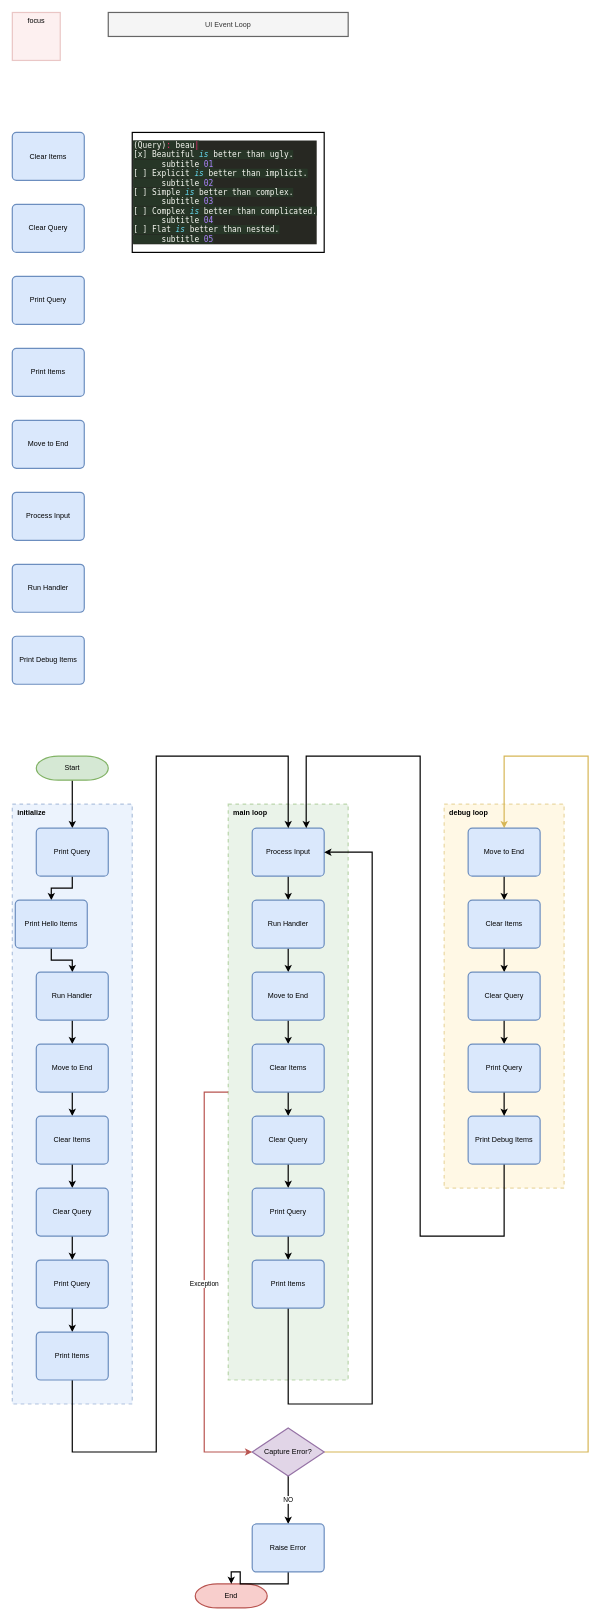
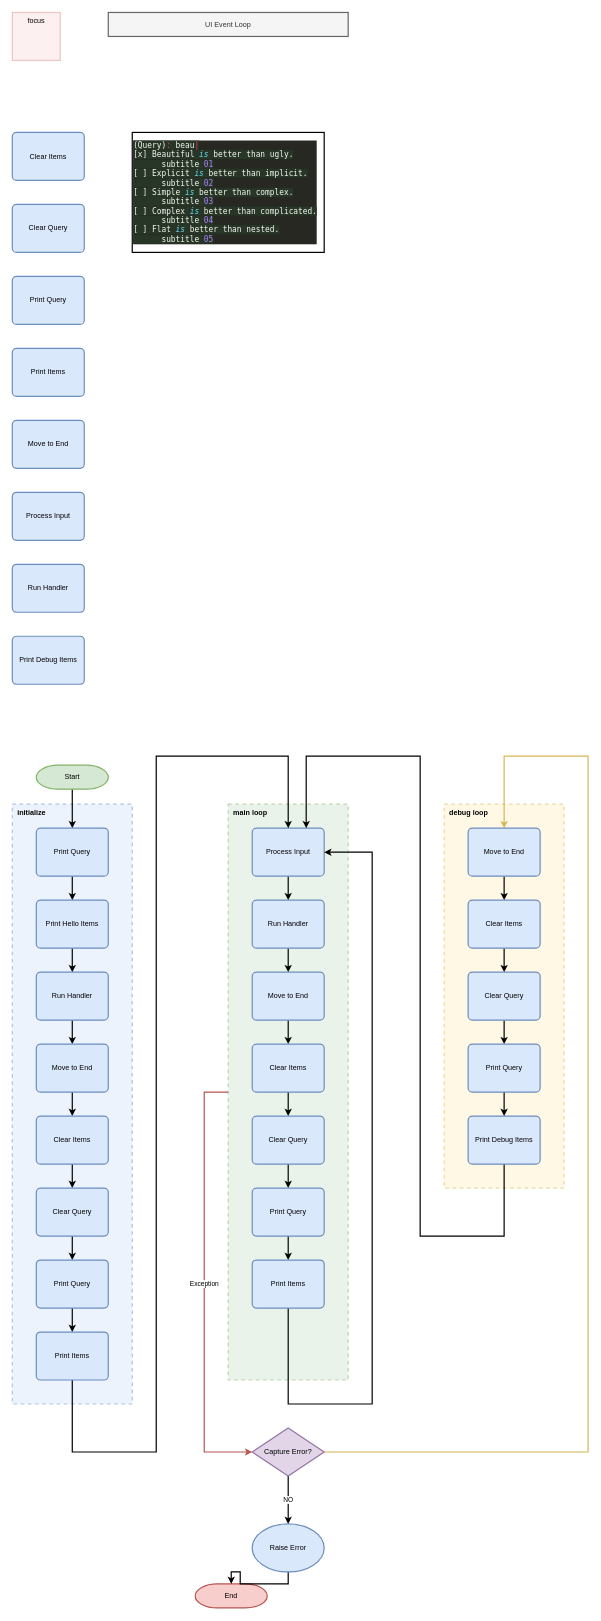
node "Start": moved (72, 768) -> (72, 777)
node "Print Hello Items": moved (51, 924) -> (72, 924)
node "Raise Error": shape rounded rectangle -> ellipse
